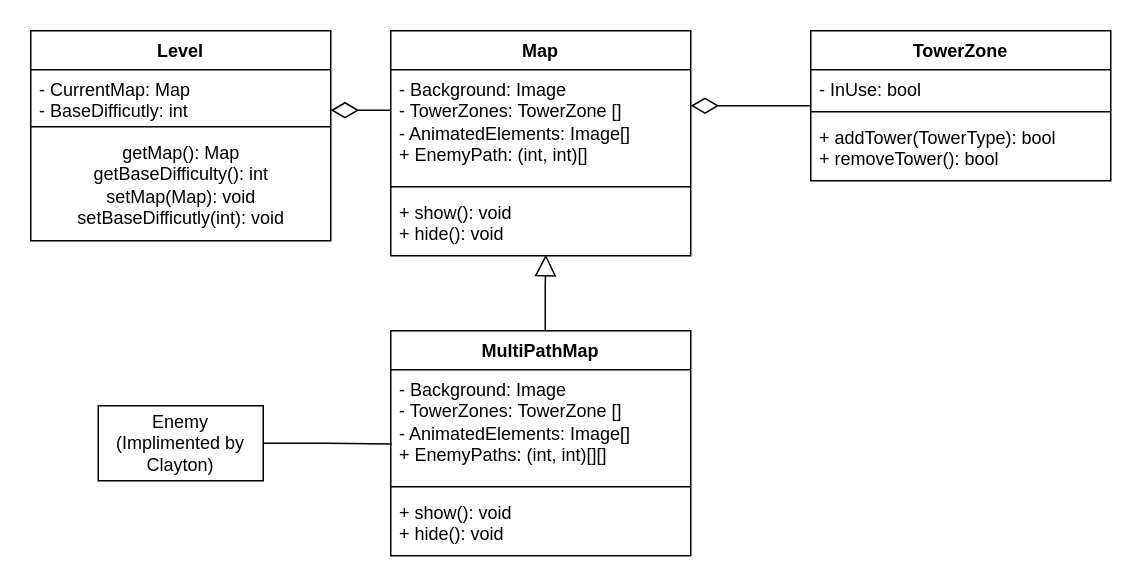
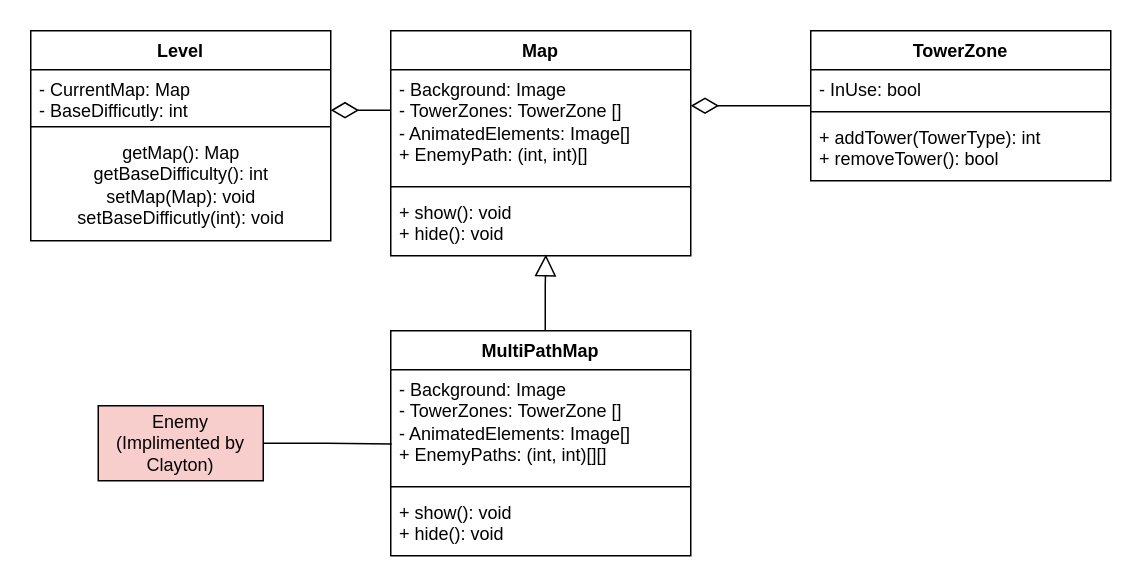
node "+ addTower(TowerType): bool + removeTower(): bool": label "+ addTower(TowerType): bool + removeTower(): bool" -> "+ addTower(TowerType): int + removeTower(): bool"
node "Enemy (Implimented by Clayton)": fillcolor #ffffff -> #f8cecc
